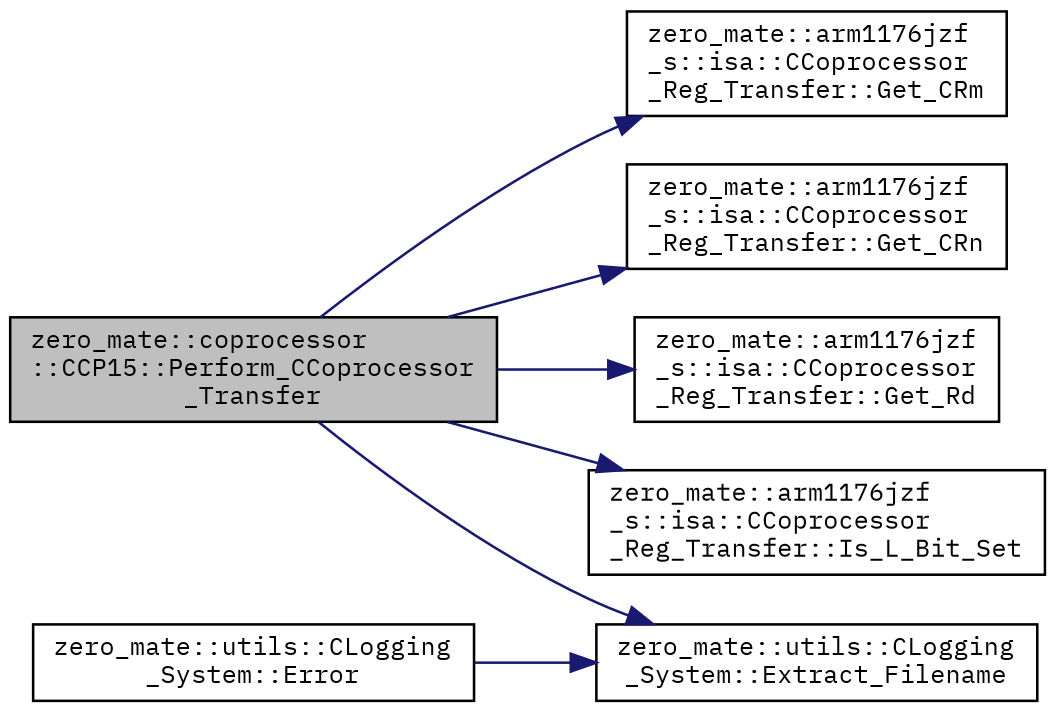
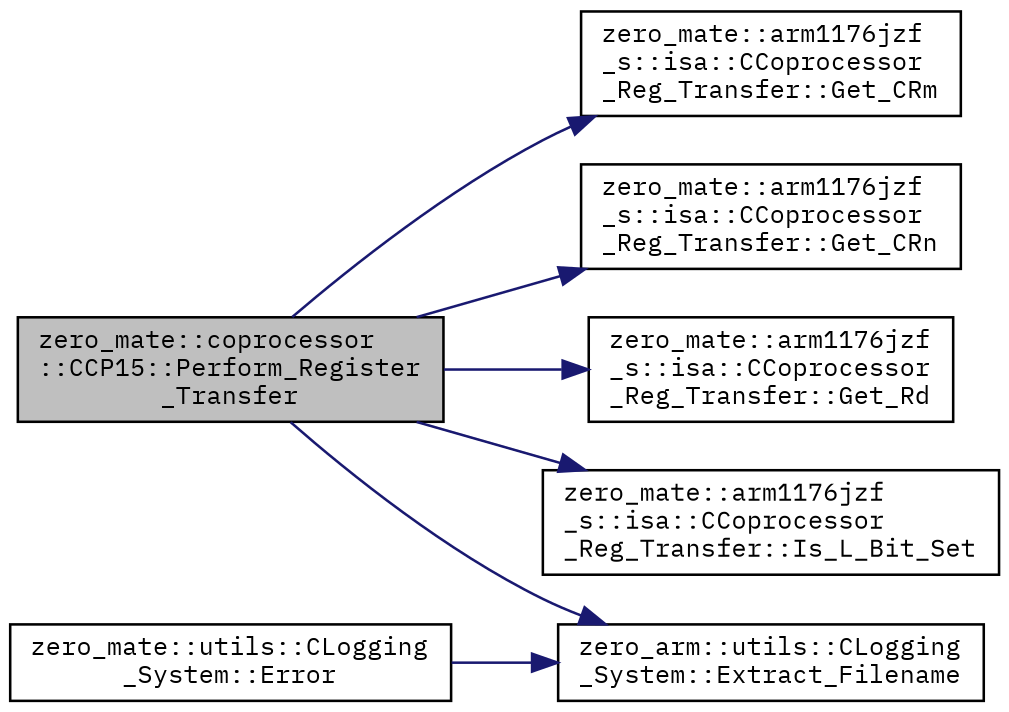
node "zero_mate::coprocessor ::CCP15::Perform_CCoprocessor _Transfer": label "zero_mate::coprocessor ::CCP15::Perform_CCoprocessor _Transfer" -> "zero_mate::coprocessor ::CCP15::Perform_Register _Transfer"
node "zero_mate::utils::CLogging _System::Extract_Filename": label "zero_mate::utils::CLogging _System::Extract_Filename" -> "zero_arm::utils::CLogging _System::Extract_Filename"
